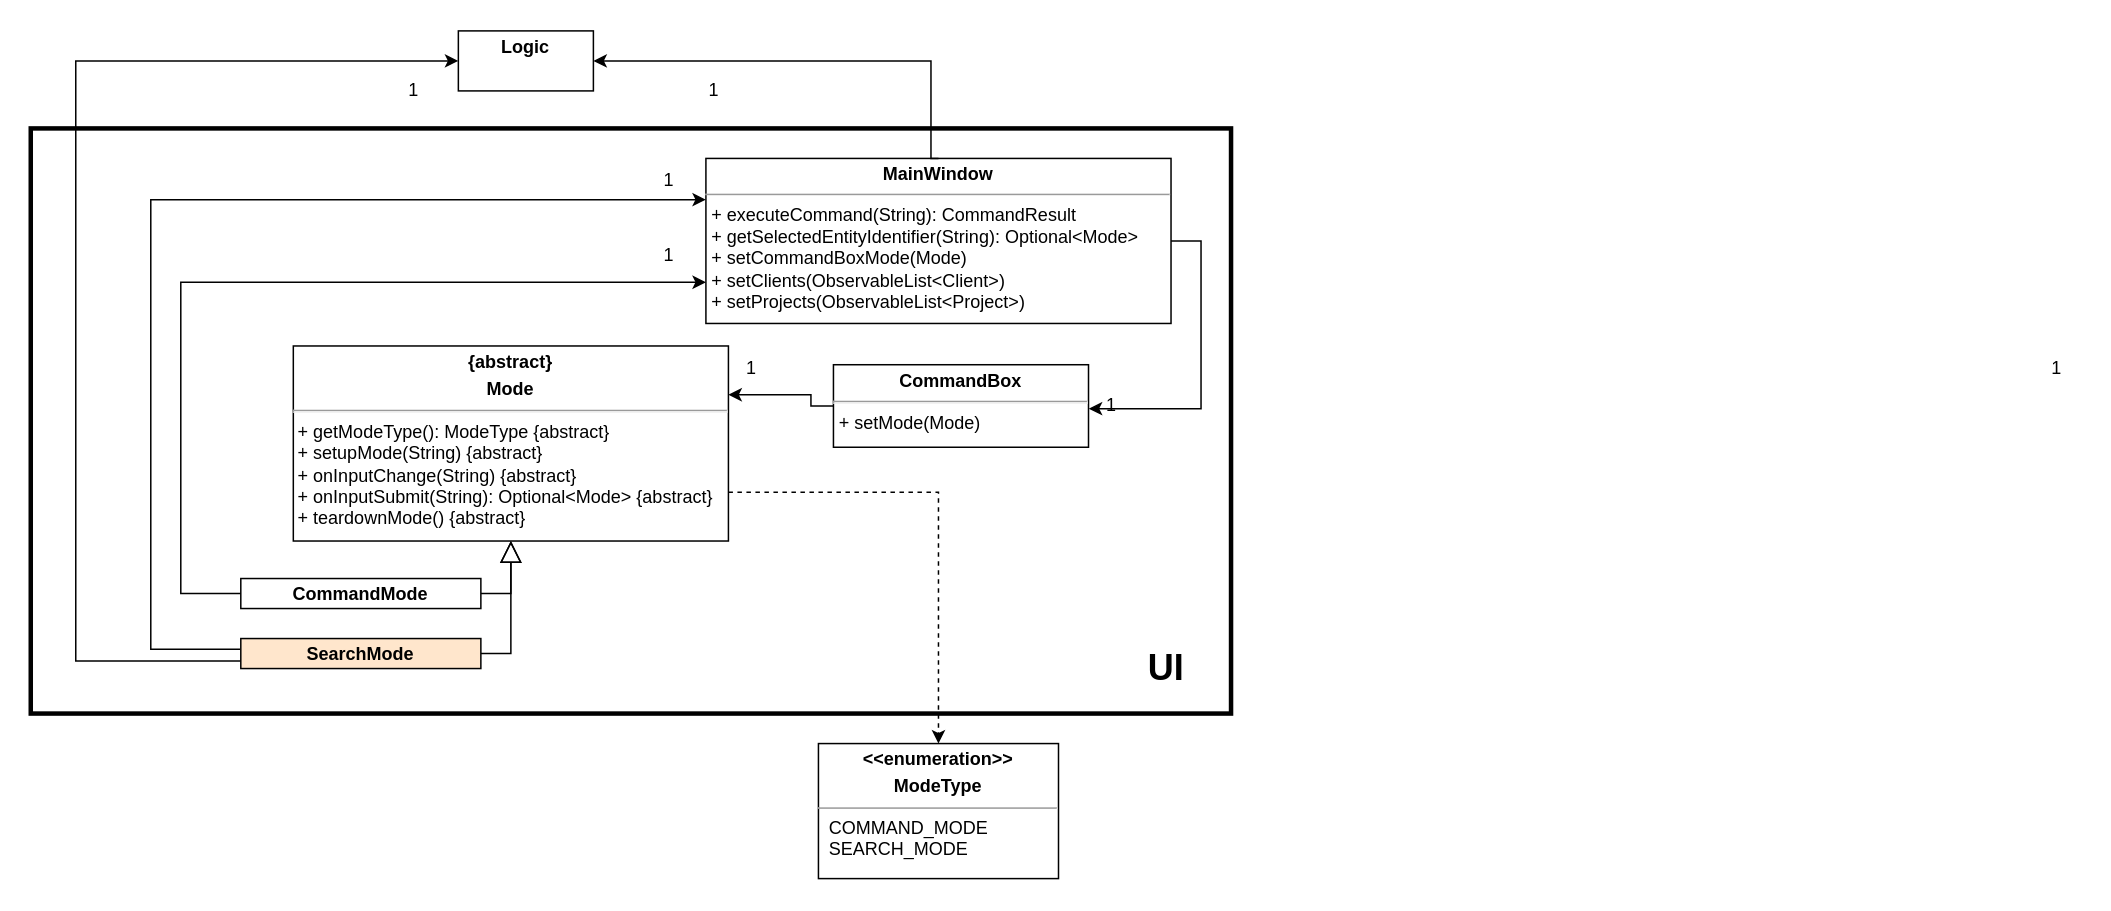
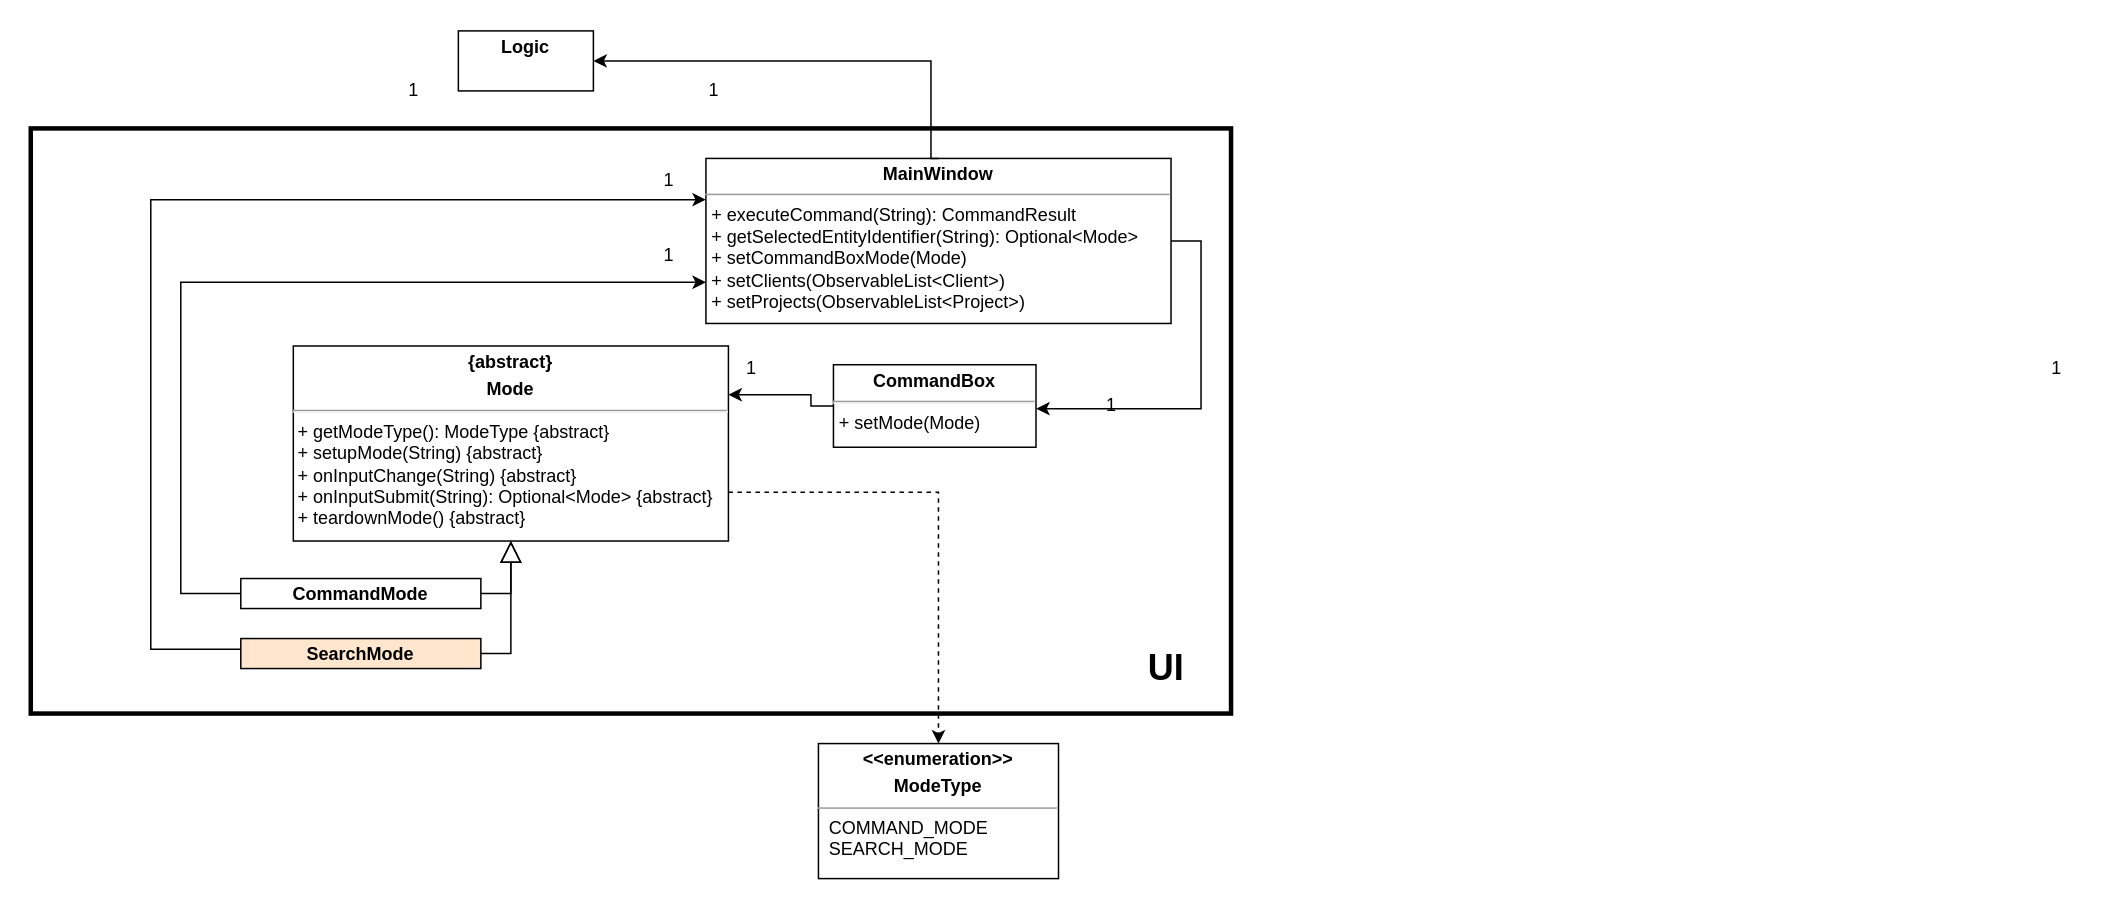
edge "SearchMode" -> "Logic": removed
node "CommandBox + setMode(Mode)": size 255x83 -> 203x83
